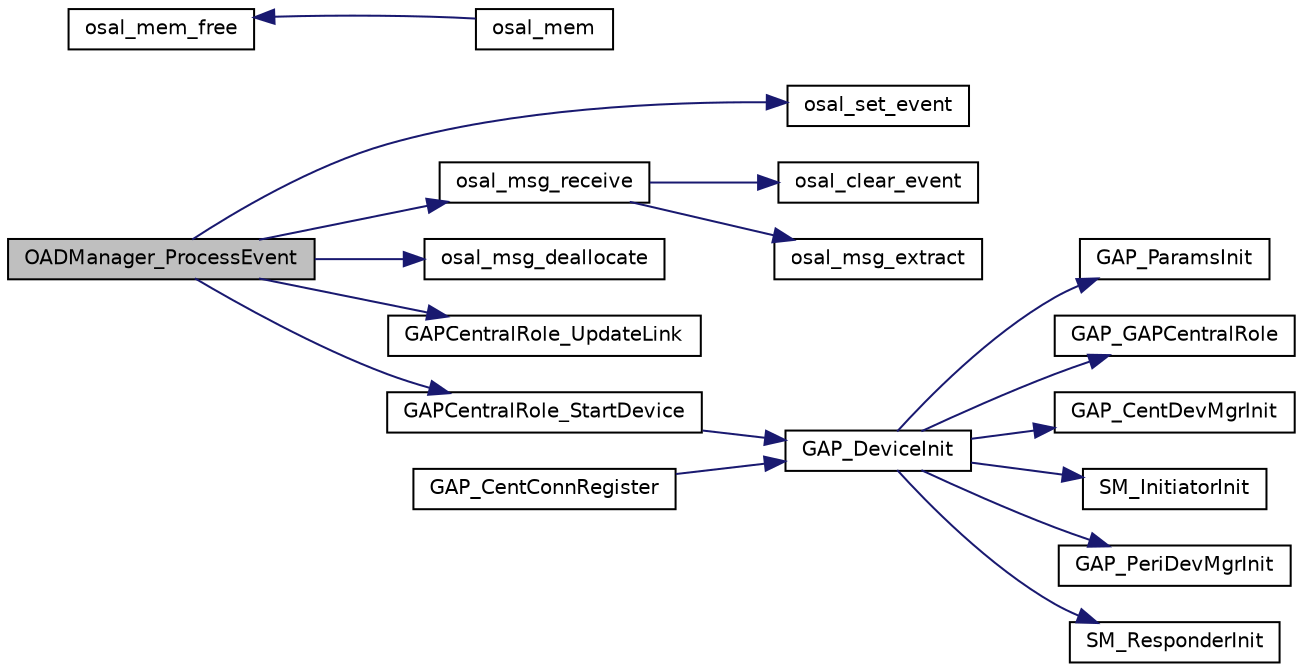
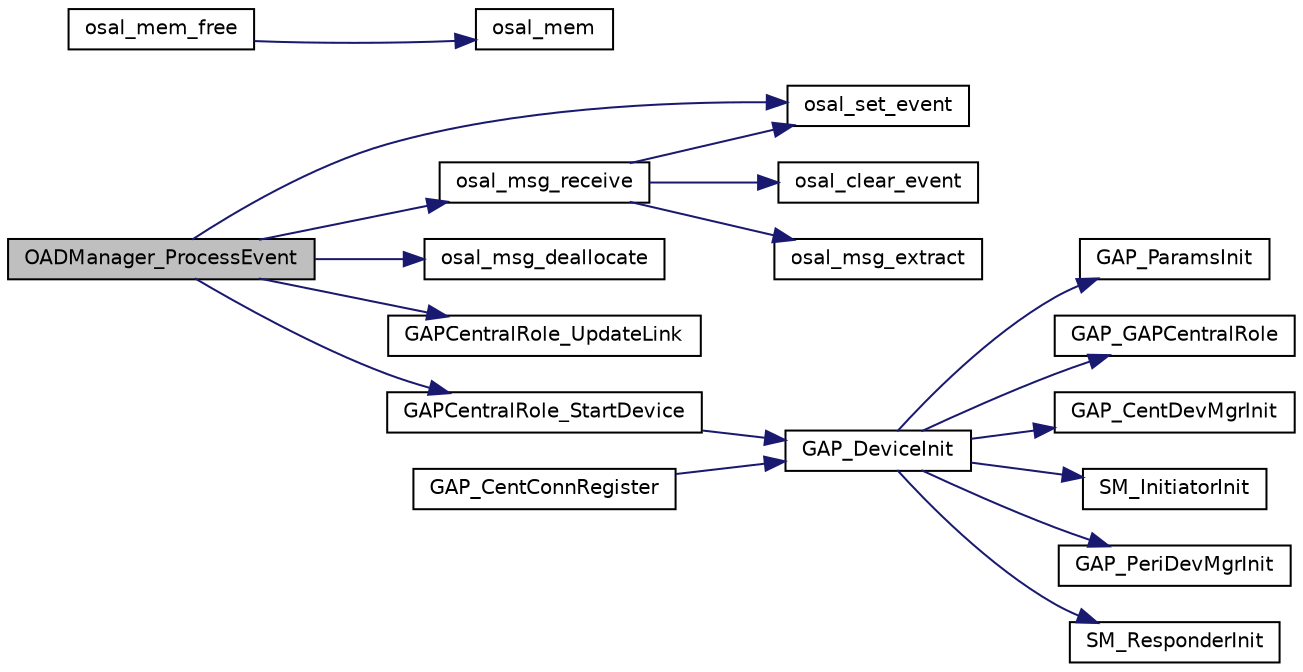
edge "osal_mem" -> "osal_mem_free": reversed
edge "osal_msg_receive" -> "osal_set_event": added
